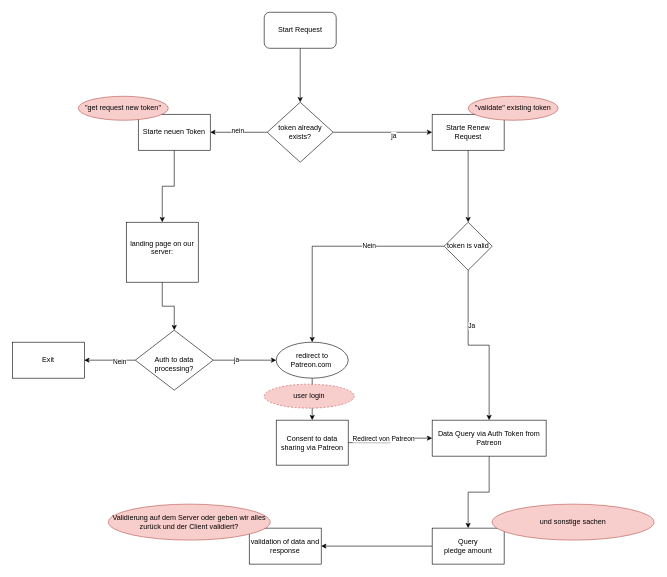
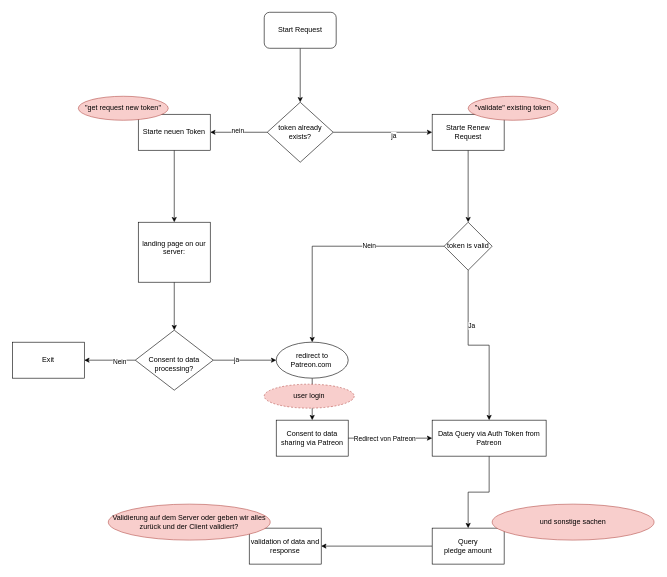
node "landing page on our server:": moved (162, 252) -> (174, 252)
node "Auth to data processing?": label "Auth to data processing?" -> "Consent to data processing?"
node "Consent to data sharing via Patreon": size 72x45 -> 72x36
